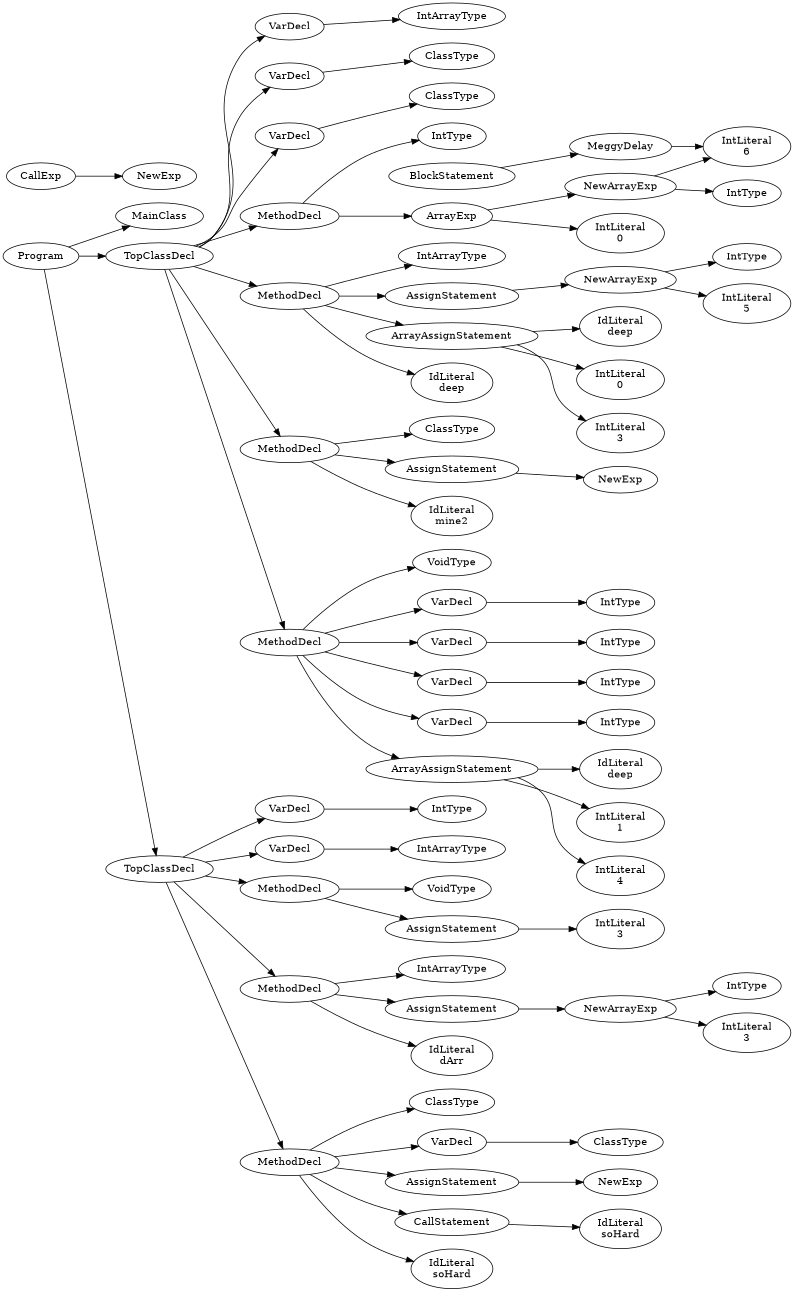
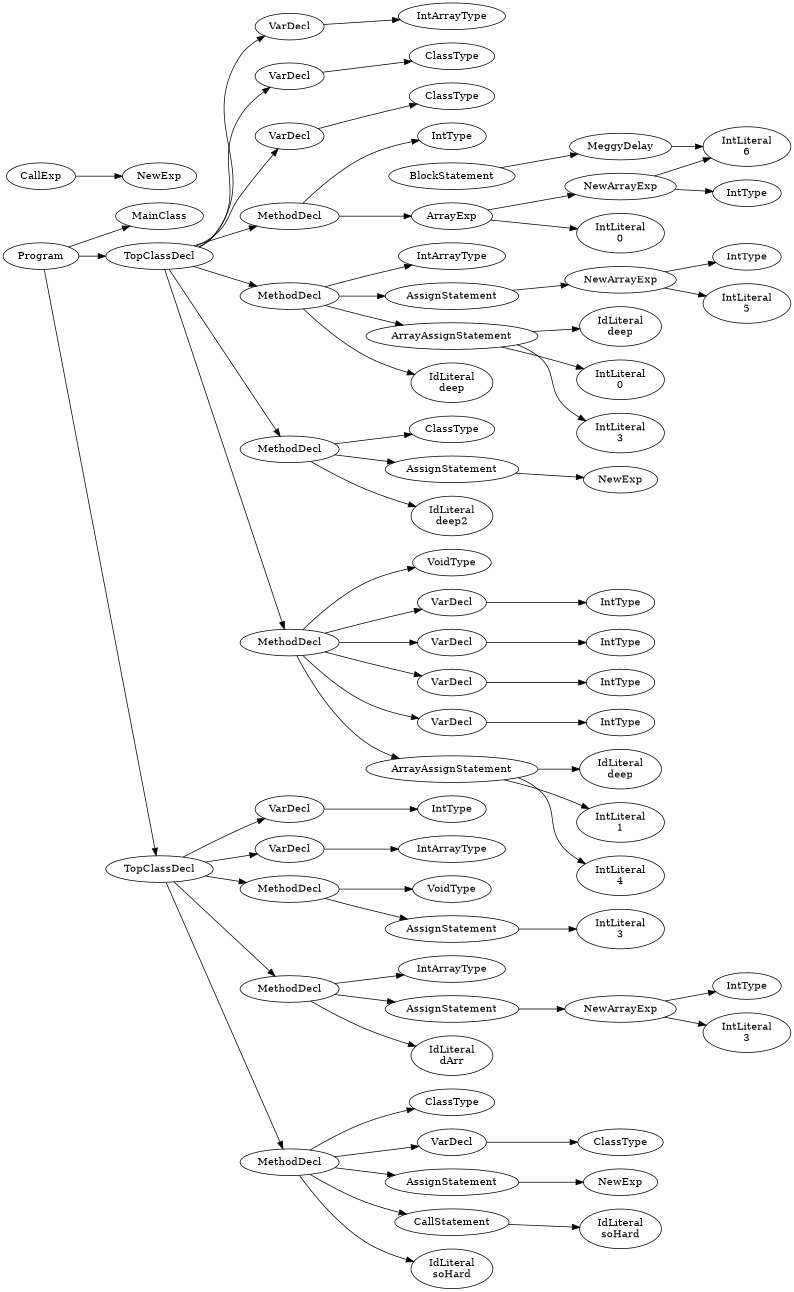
node "IdLiteral mine2": label "IdLiteral mine2" -> "IdLiteral deep2"
